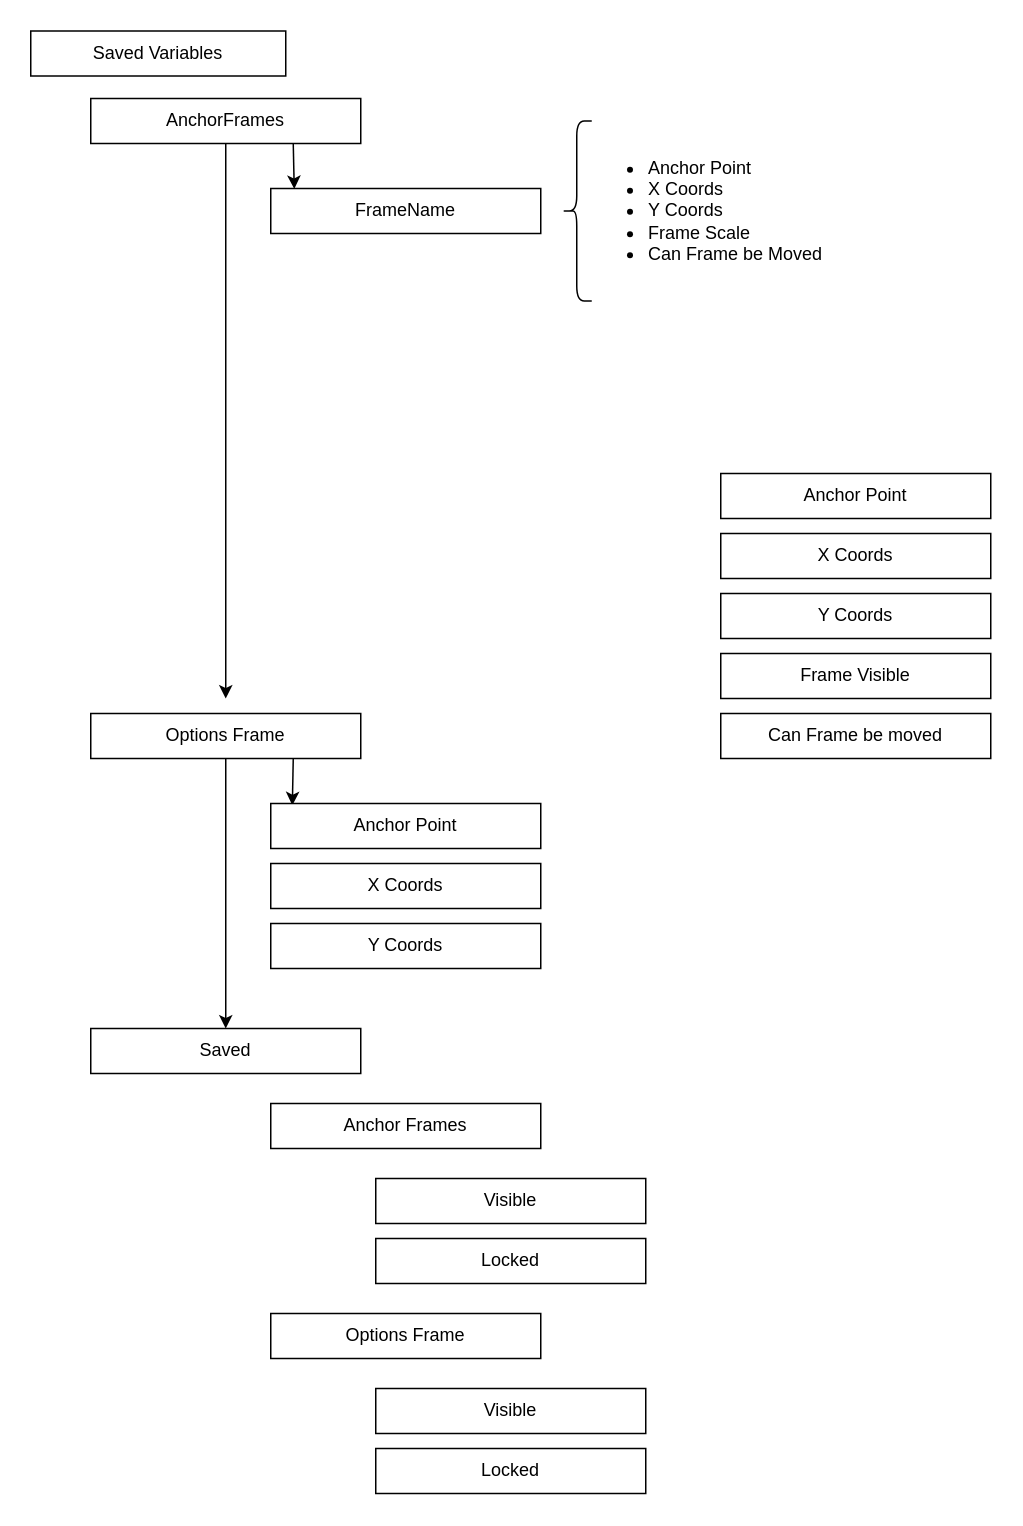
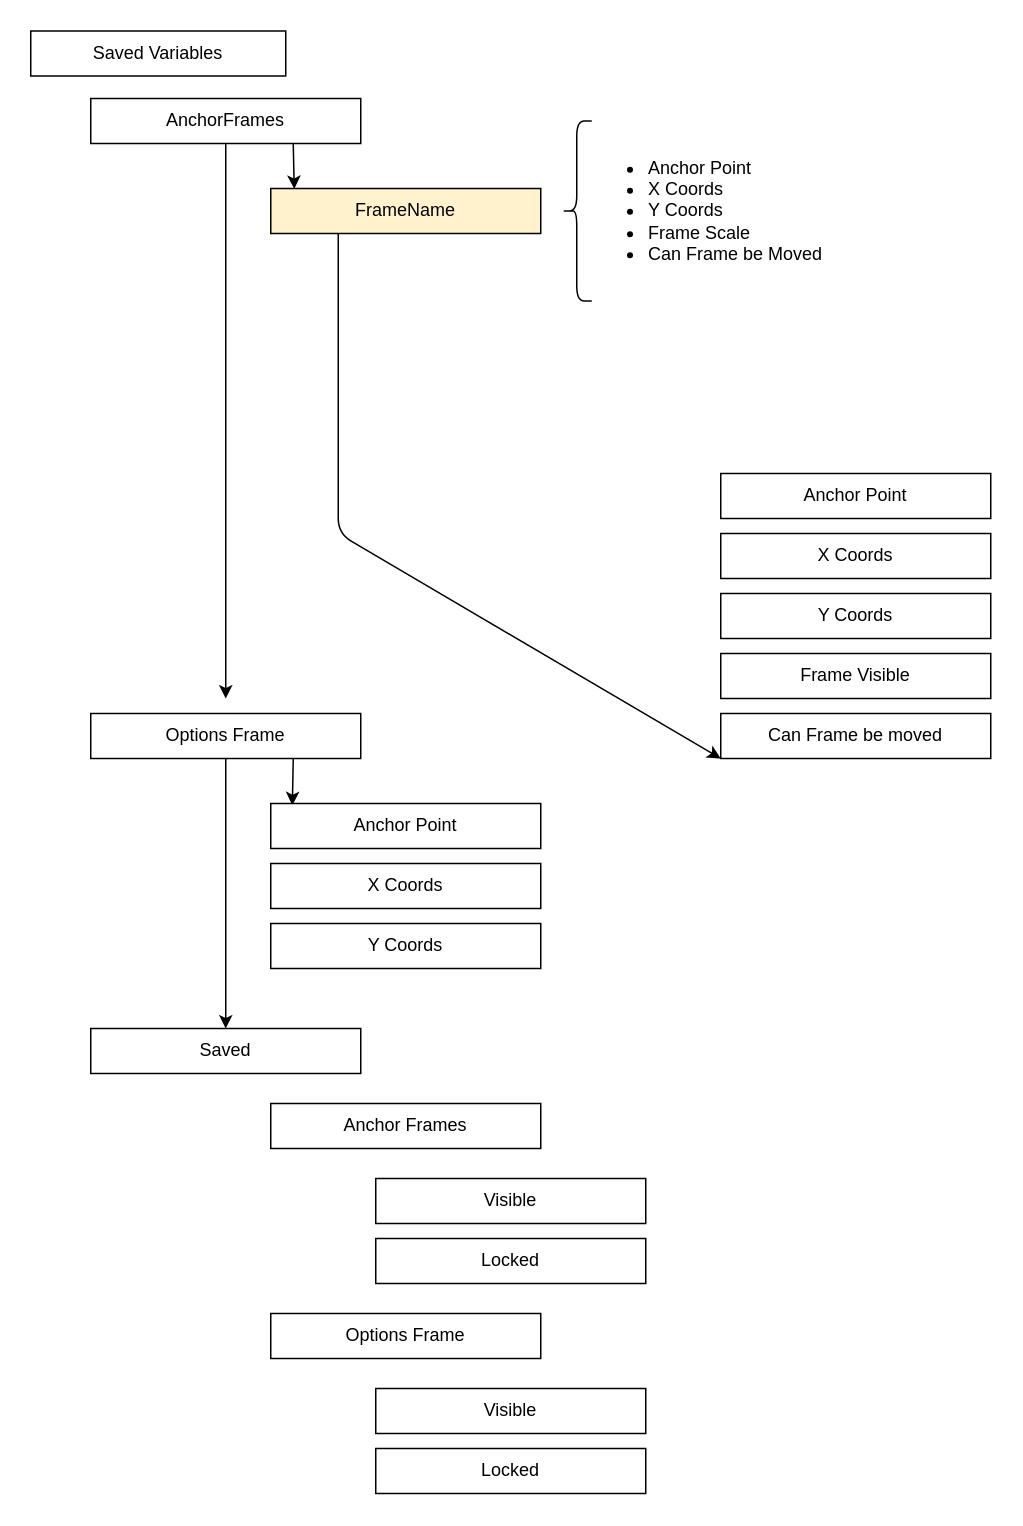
node "FrameName": fillcolor #ffffff -> #fff2cc
edge "FrameName" -> "Can Frame be moved": added
